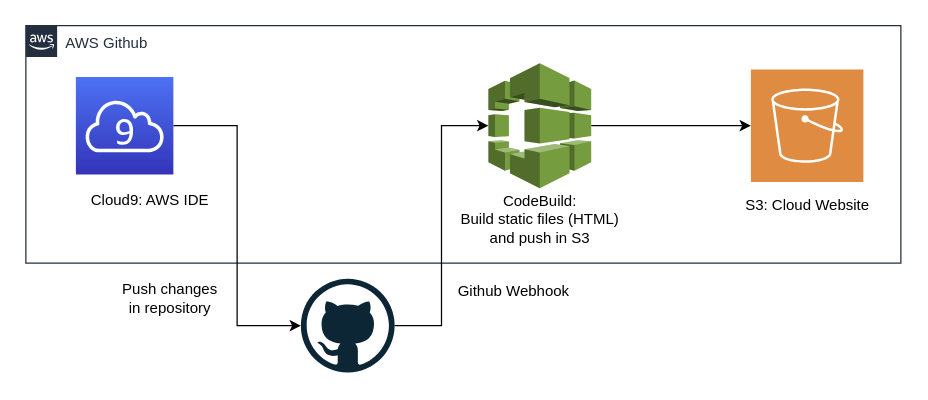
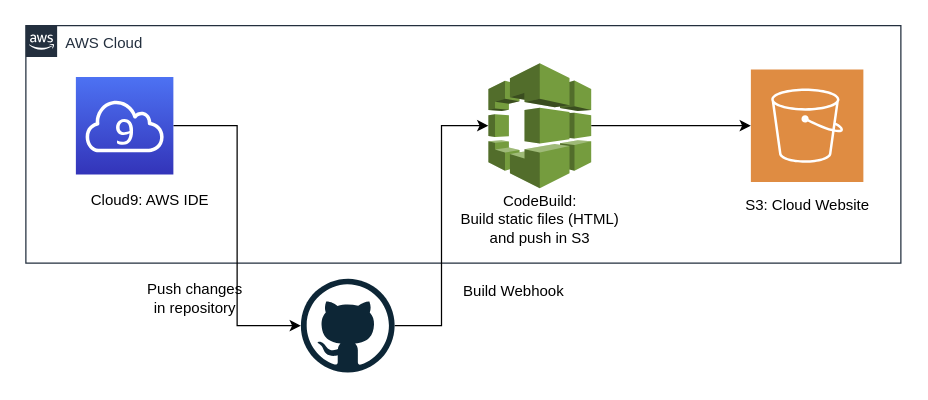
node "AWS Github": label "AWS Github" -> "AWS Cloud"
node "Github Webhook": label "Github Webhook" -> "Build Webhook"
node "Push changes in repository": moved (169, 298) -> (194, 298)
